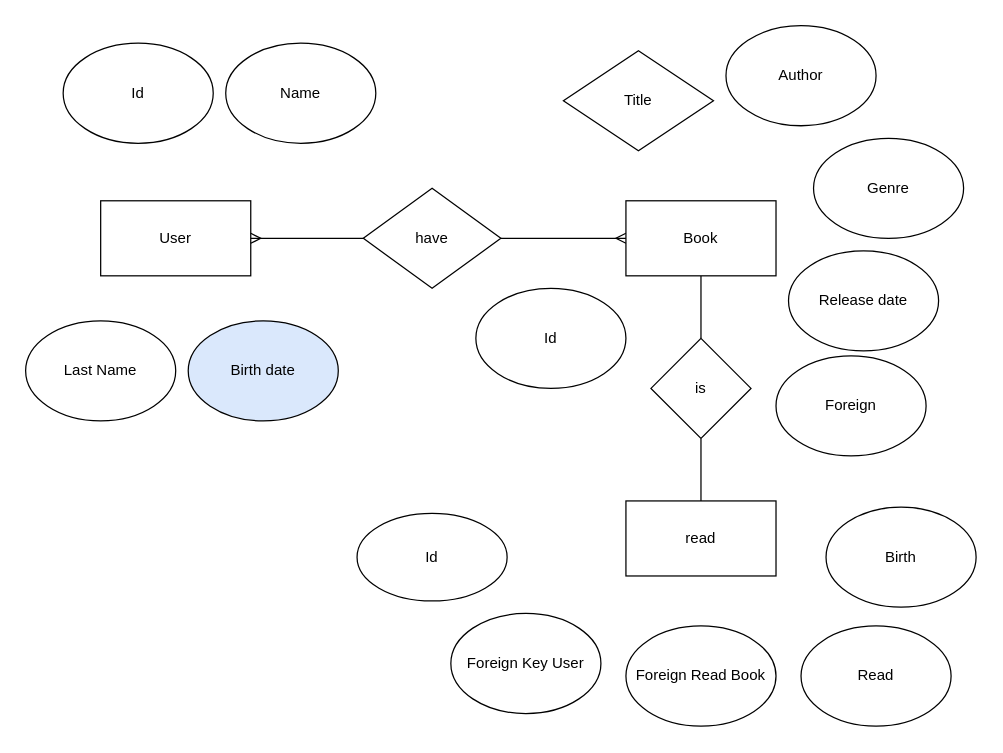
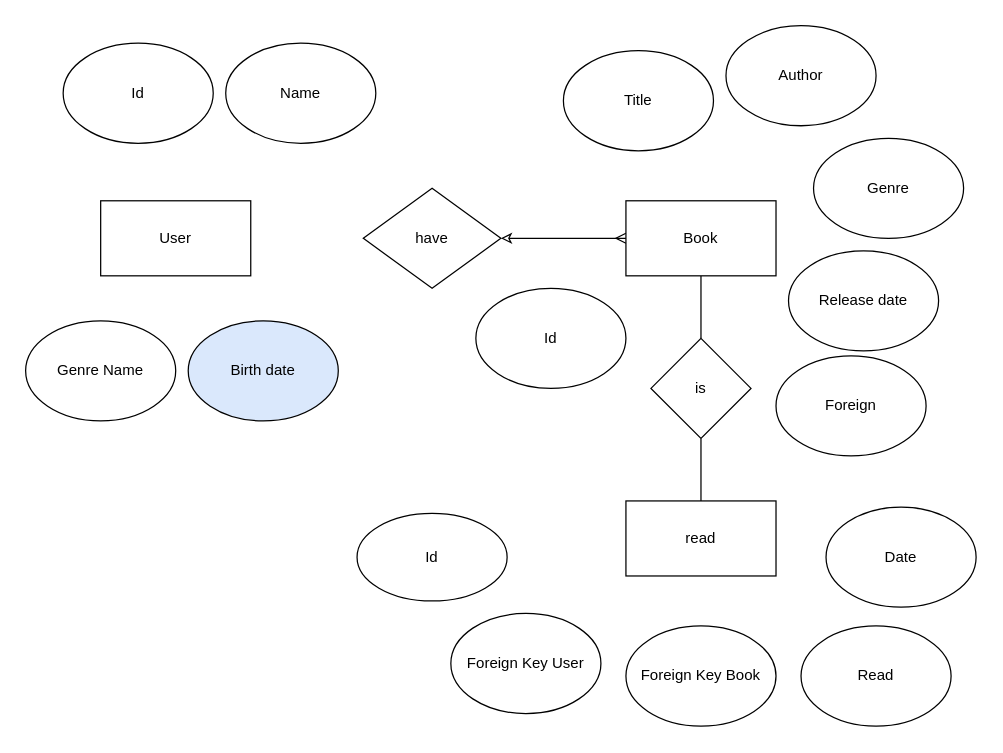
node "Title": shape diamond -> ellipse
edge "have" -> "User": removed
edge "have" -> "Book": arrowhead none -> classic
node "Last Name": label "Last Name" -> "Genre Name"
node "Birth": label "Birth" -> "Date"
node "Foreign Read Book": label "Foreign Read Book" -> "Foreign Key Book"
